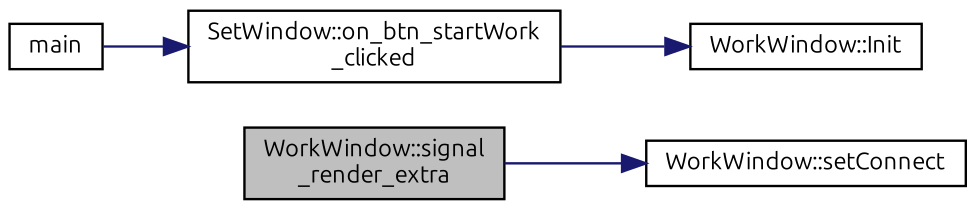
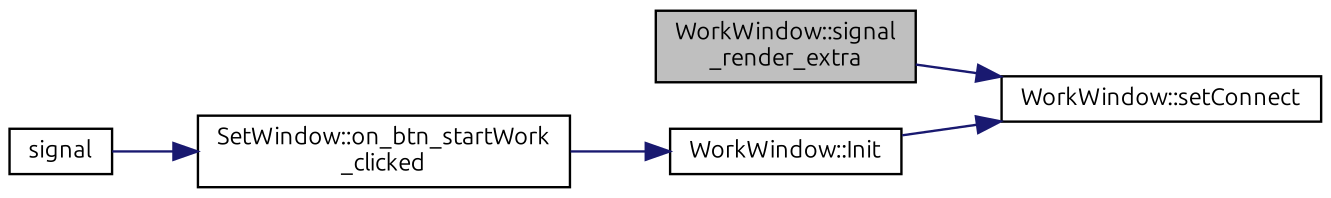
node "main": label "main" -> "signal"
edge "WorkWindow::Init" -> "WorkWindow::setConnect": added
